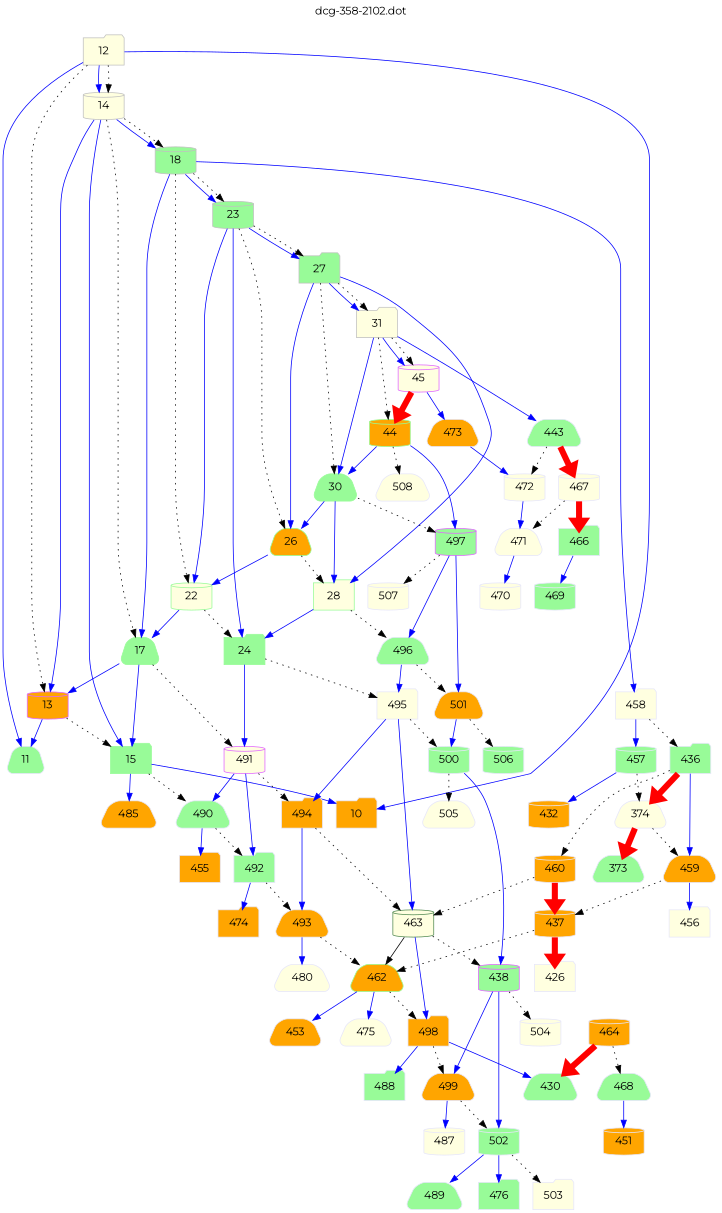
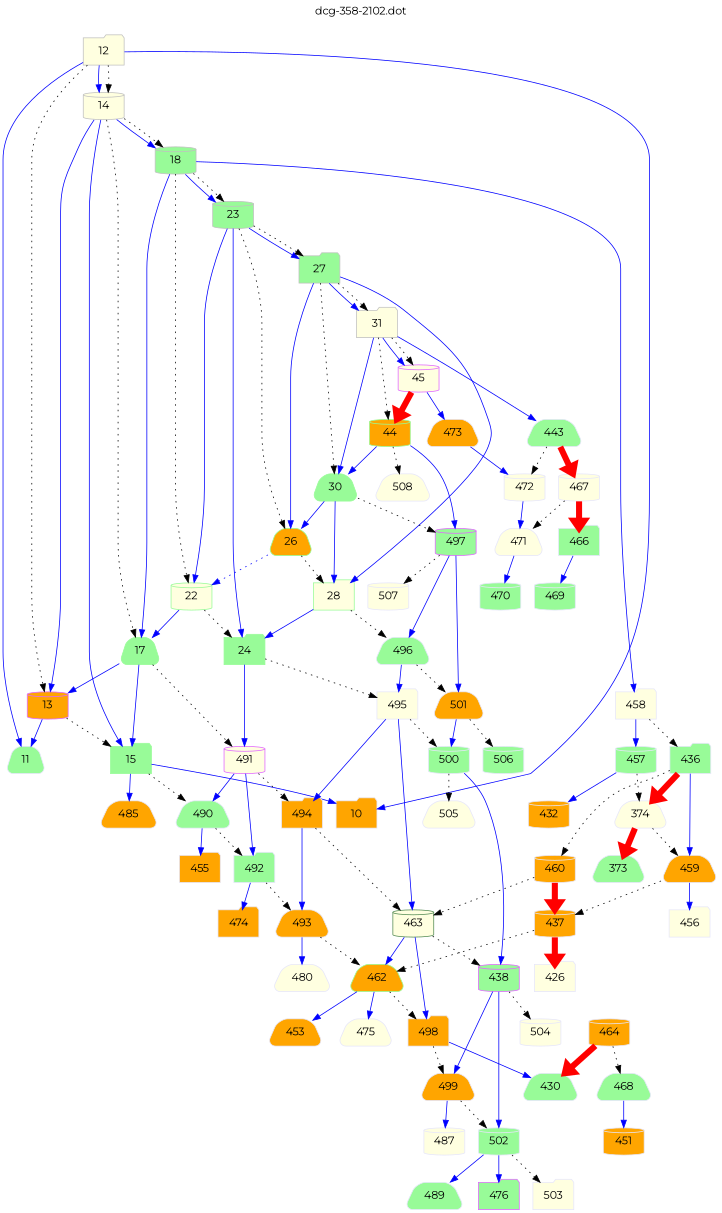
edge "26" -> "22": style solid -> dotted
node "470": fillcolor lightyellow -> palegreen
edge "463" -> "462": color black -> blue
node "488": removed
node "476": color lavender -> mediumorchid1
